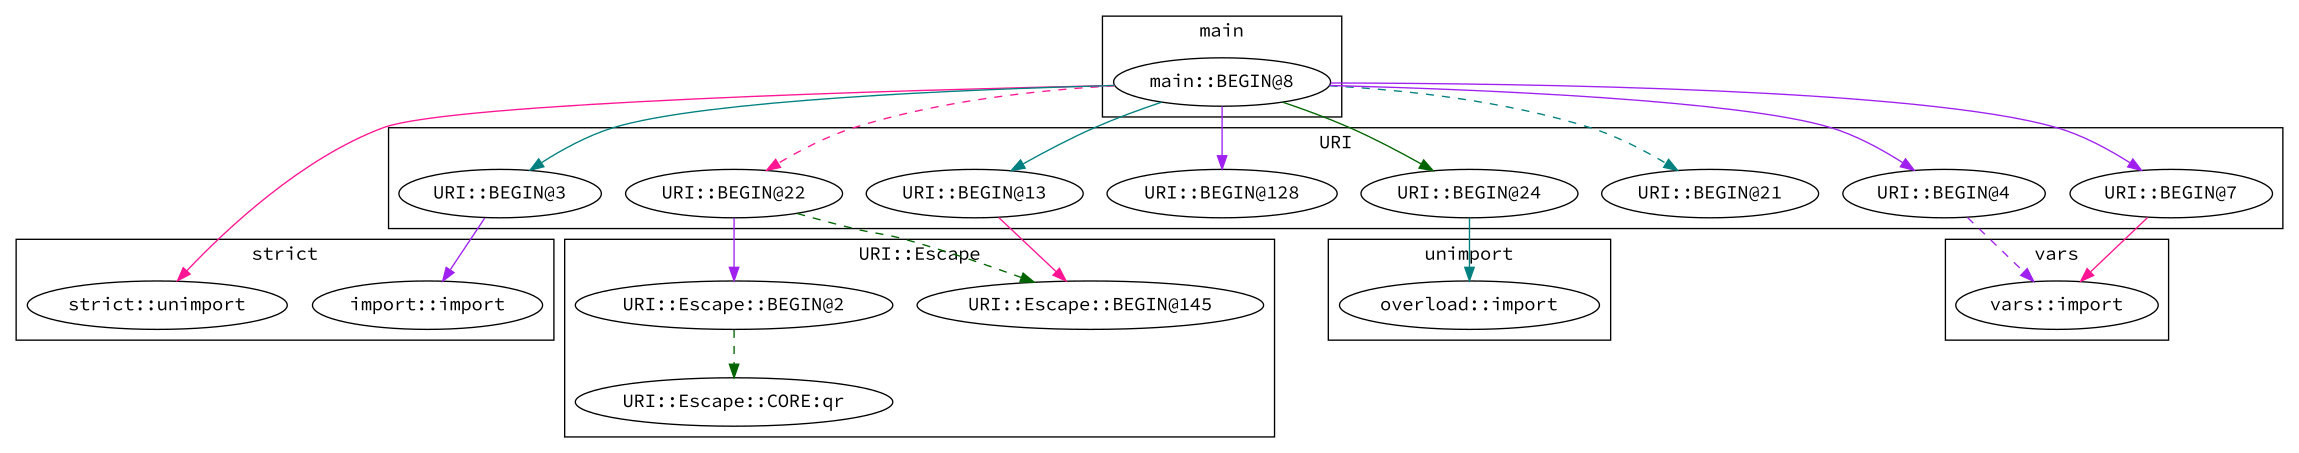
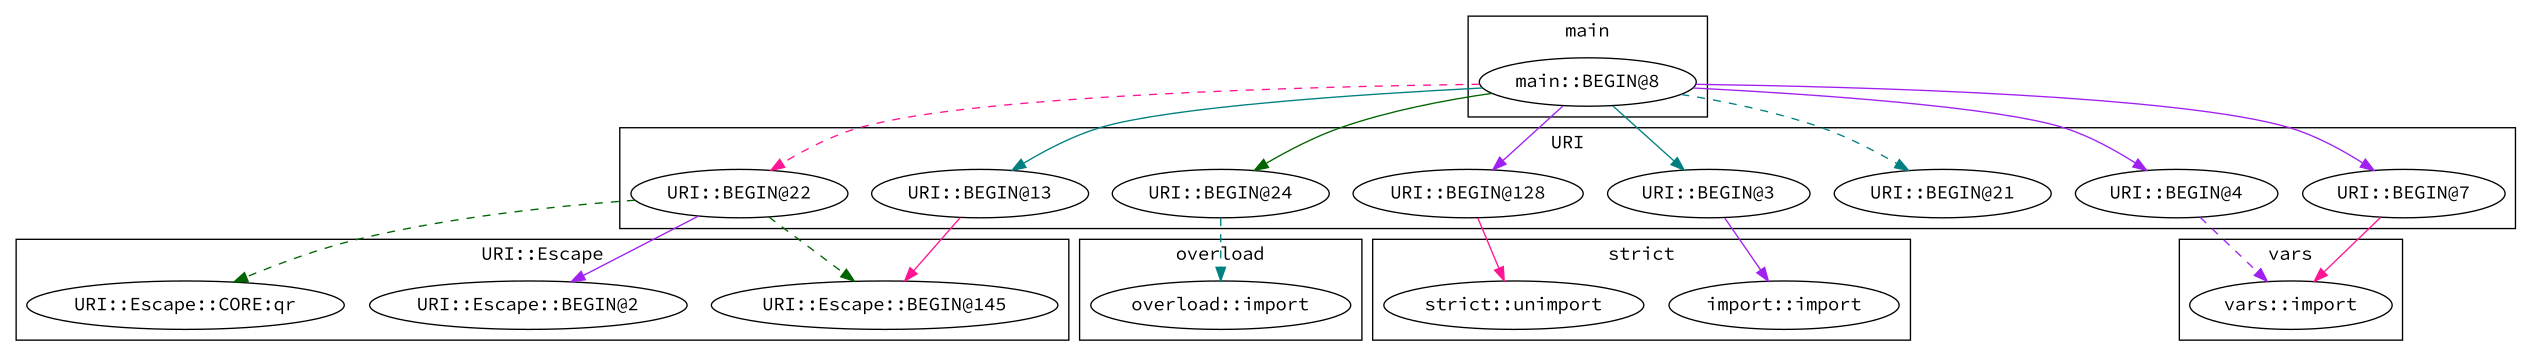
edge "main::BEGIN@8" -> "strict::unimport": now "URI::BEGIN@128" -> "strict::unimport"
edge "URI::BEGIN@24" -> "overload::import": style solid -> dashed
cluster "unimport": label "unimport" -> "overload"
edge "URI::Escape::BEGIN@2" -> "URI::Escape::CORE:qr": now "URI::BEGIN@22" -> "URI::Escape::CORE:qr"
